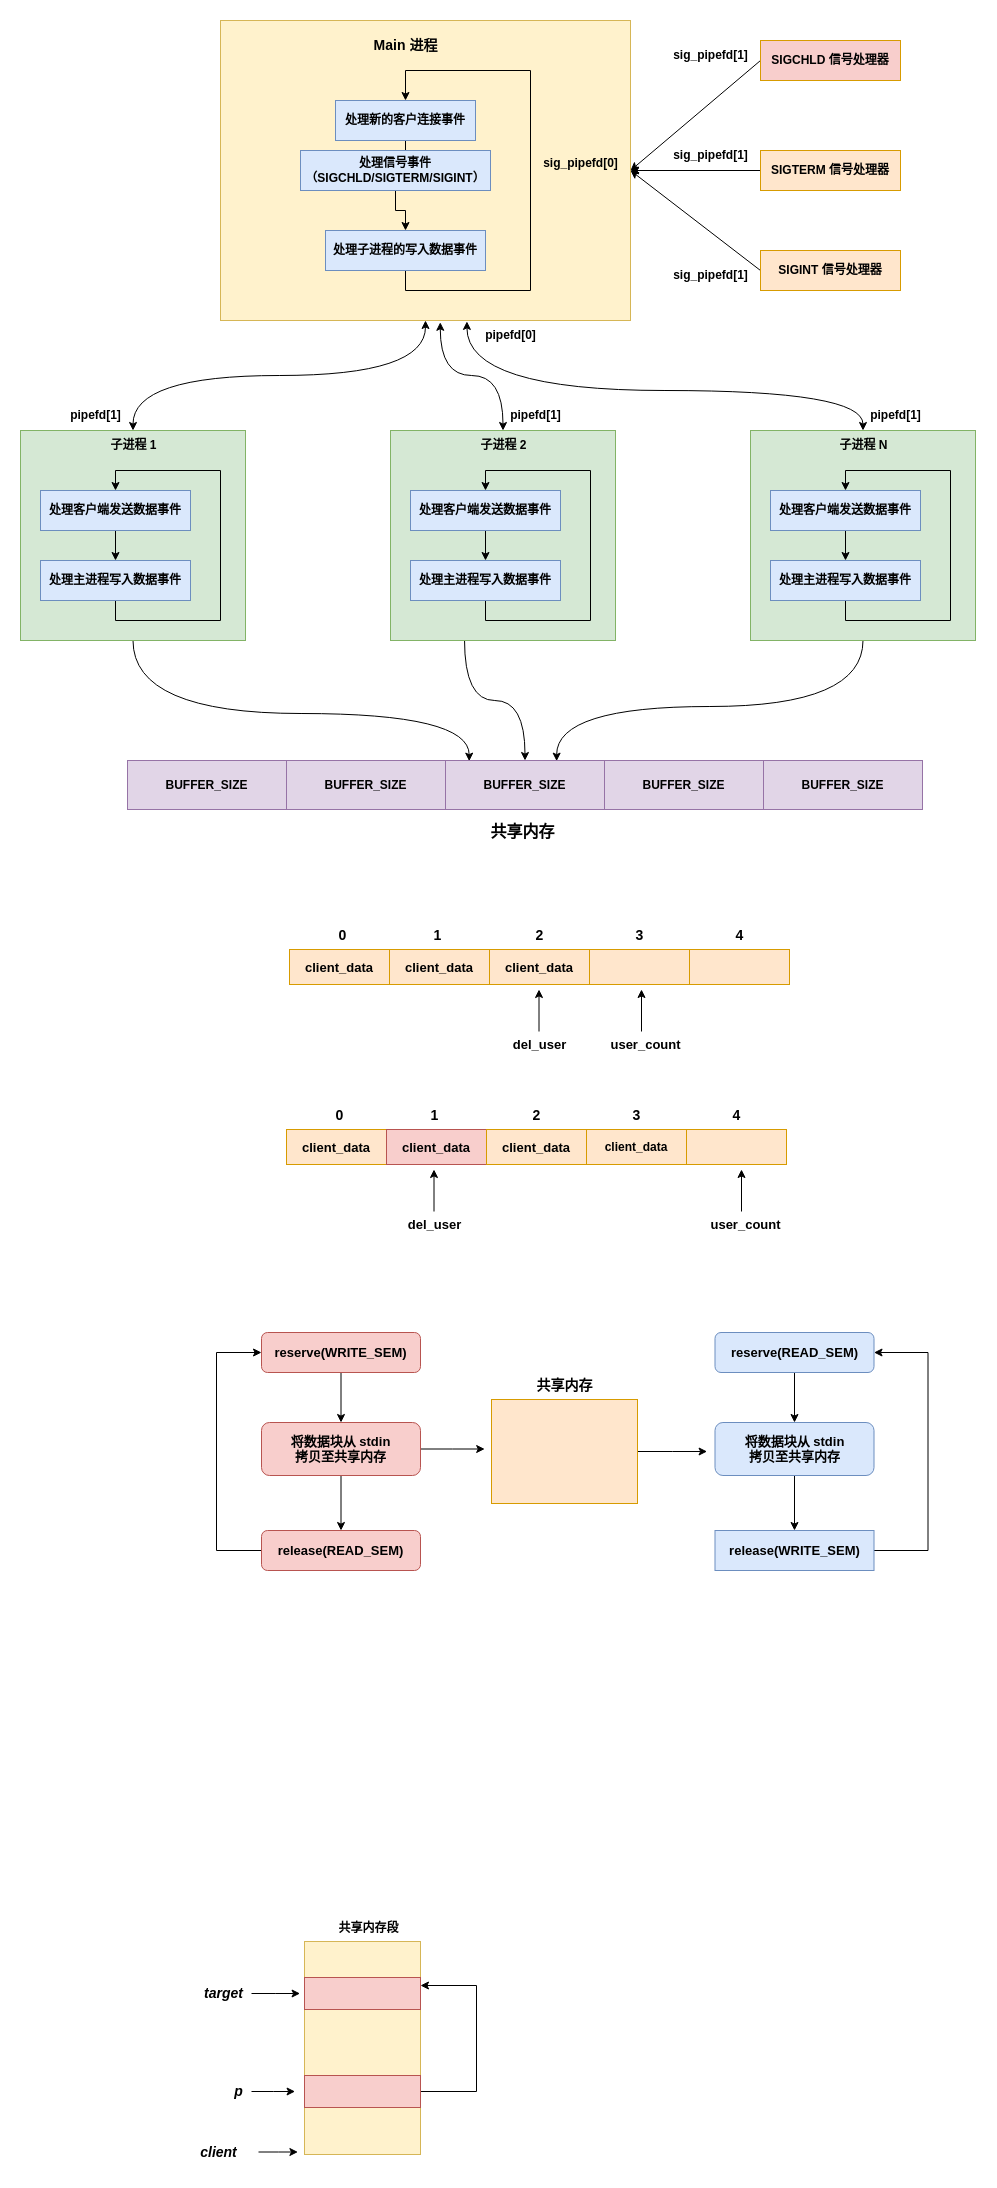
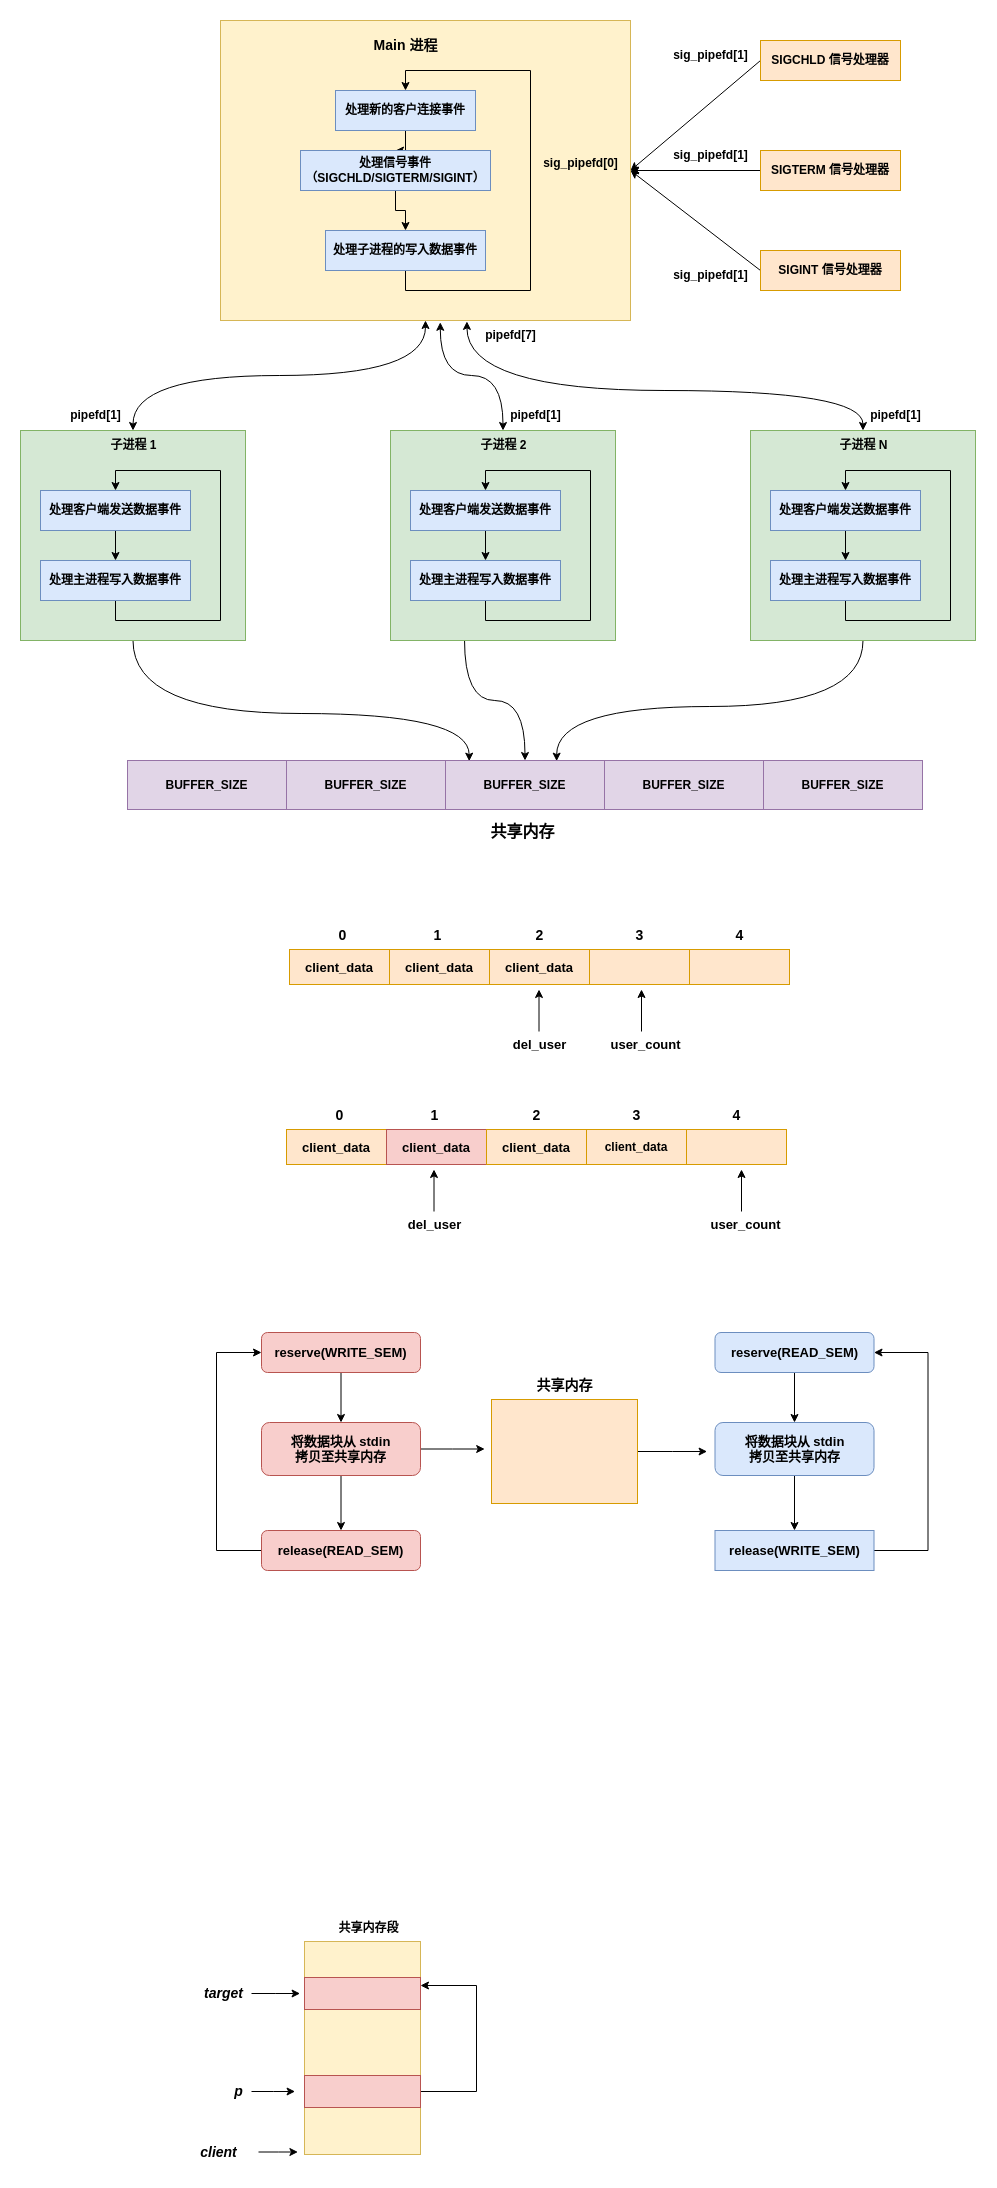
node "SIGCHLD 信号处理器": fillcolor #f8cecc -> #ffe6cc
node "处理新的客户连接事件": moved (406, 121) -> (406, 111)
node "pipefd[0]": label "pipefd[0]" -> "pipefd[7]"
